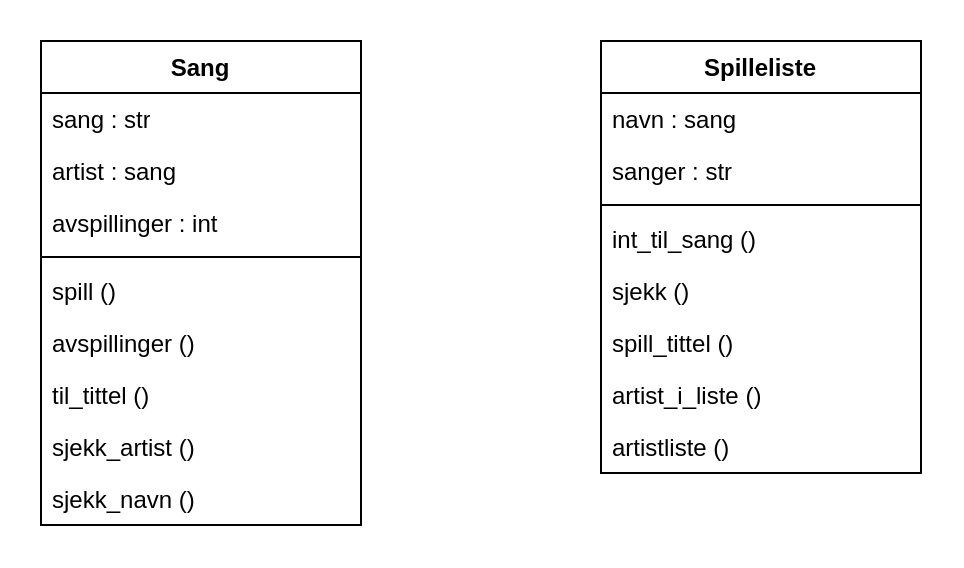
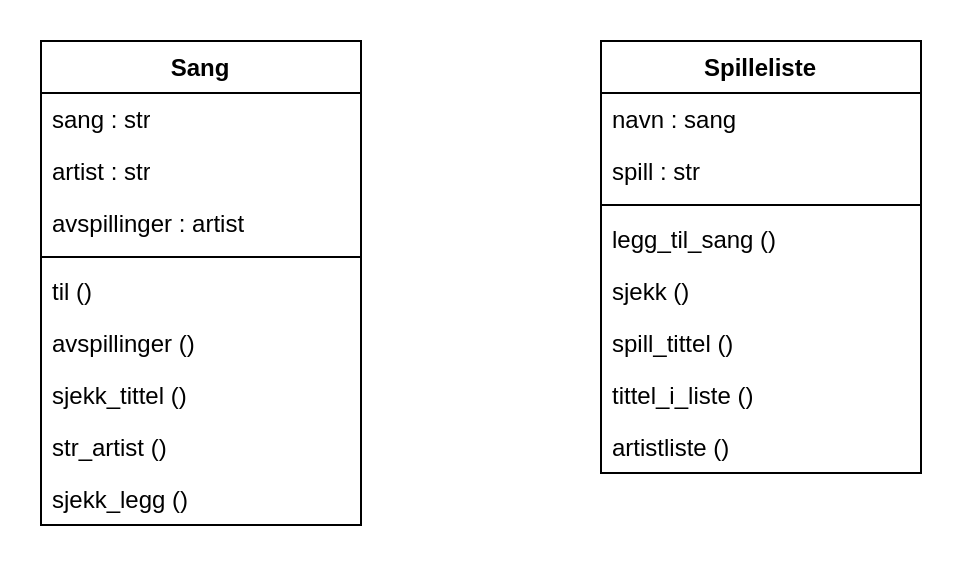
node "artist : sang": label "artist : sang" -> "artist : str"
node "sanger : str": label "sanger : str" -> "spill : str"
node "avspillinger : int": label "avspillinger : int" -> "avspillinger : artist"
node "int_til_sang ()": label "int_til_sang ()" -> "legg_til_sang ()"
node "spill ()": label "spill ()" -> "til ()"
node "til_tittel ()": label "til_tittel ()" -> "sjekk_tittel ()"
node "artist_i_liste ()": label "artist_i_liste ()" -> "tittel_i_liste ()"
node "sjekk_artist ()": label "sjekk_artist ()" -> "str_artist ()"
node "sjekk_navn ()": label "sjekk_navn ()" -> "sjekk_legg ()"
